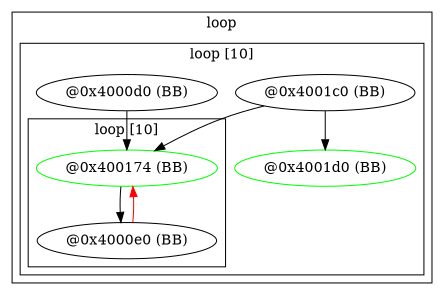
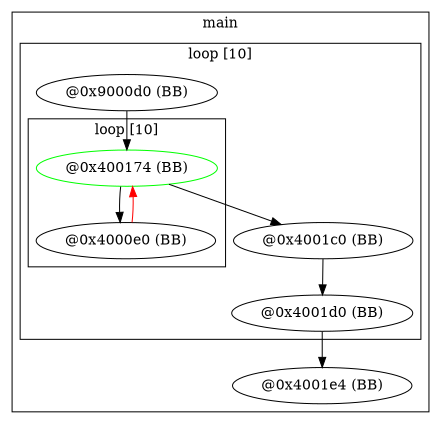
cluster "loop": label "loop" -> "main"
node "@0x4000d0 (BB)": label "@0x4000d0 (BB)" -> "@0x9000d0 (BB)"
edge "@0x4001c0 (BB)" -> "@0x400174 (BB)": reversed
node "@0x4001d0 (BB)": color green -> black
node "@0x4001e4 (BB)": added
